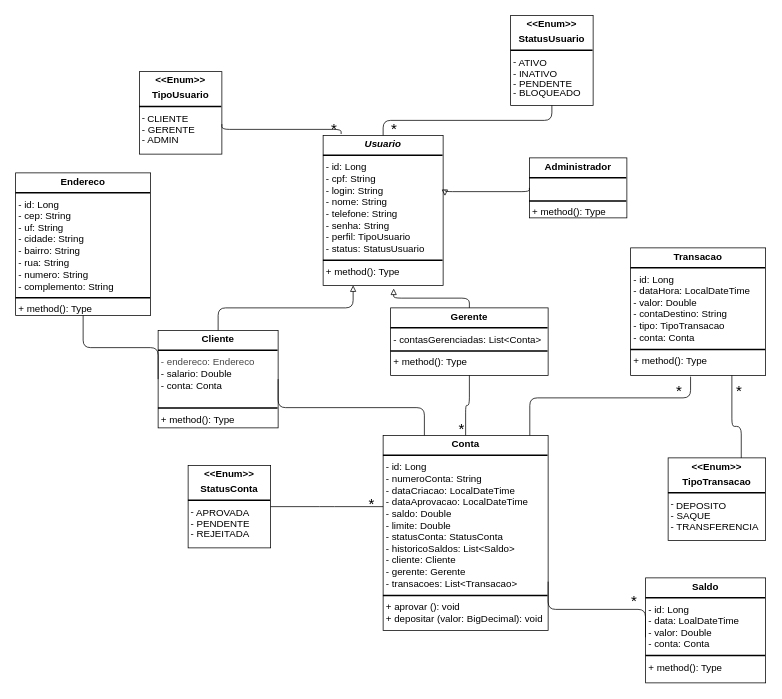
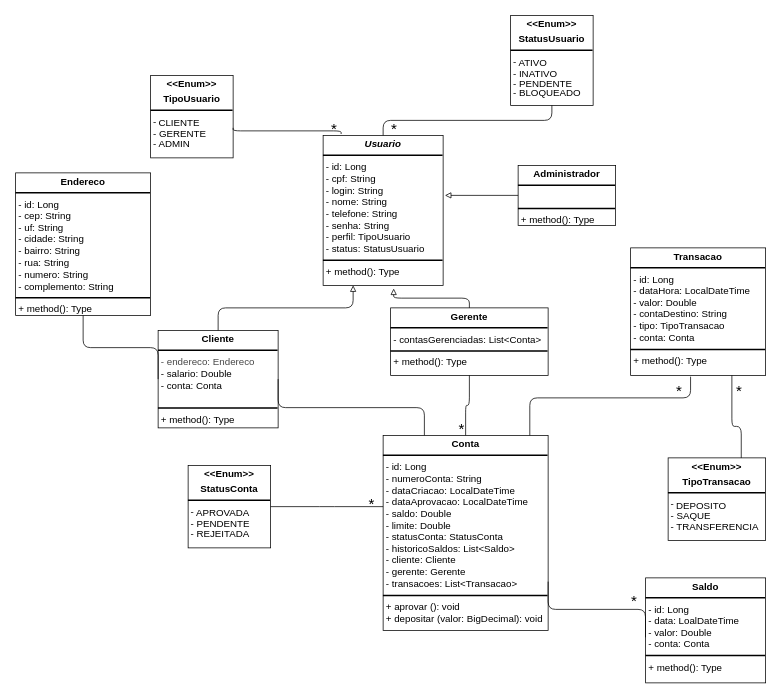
node "<<Enum>> TipoUsuario - CLIENTE - GERENTE - ADMIN": moved (180, 113) -> (192, 117)
node "Administrador + method(): Type": moved (578, 188) -> (567, 195)
